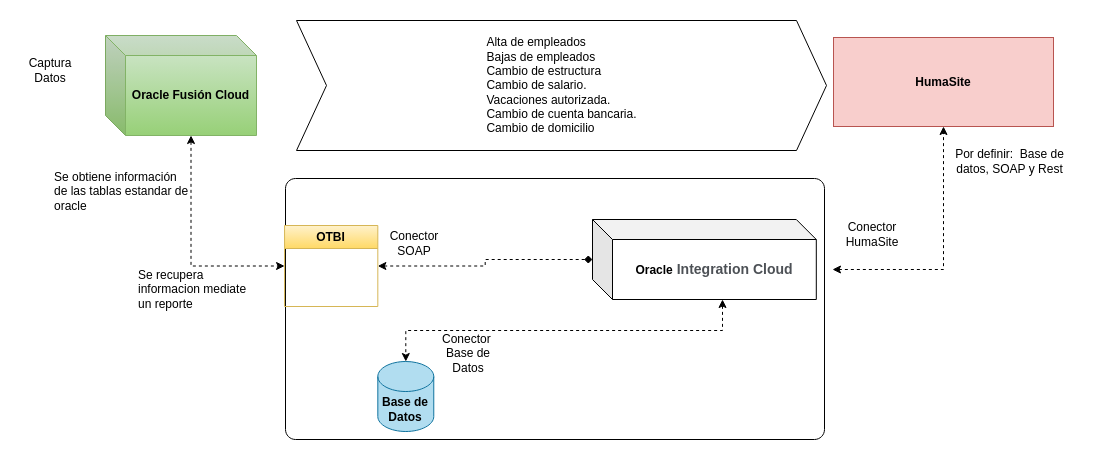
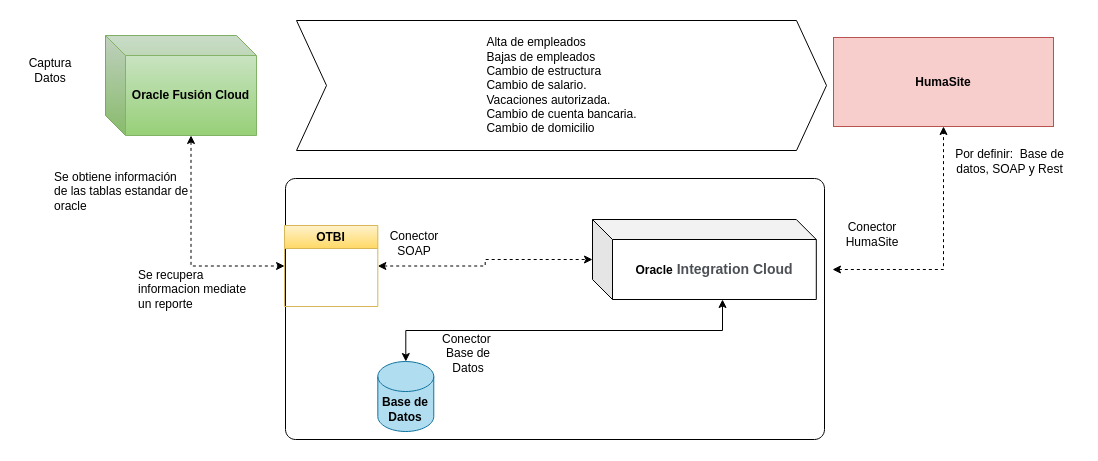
edge "Oracle Integration Cloud" -- "OTBI": arrowhead diamond -> classic
edge "Oracle Integration Cloud" -- "Base de Datos": style dashed -> solid
